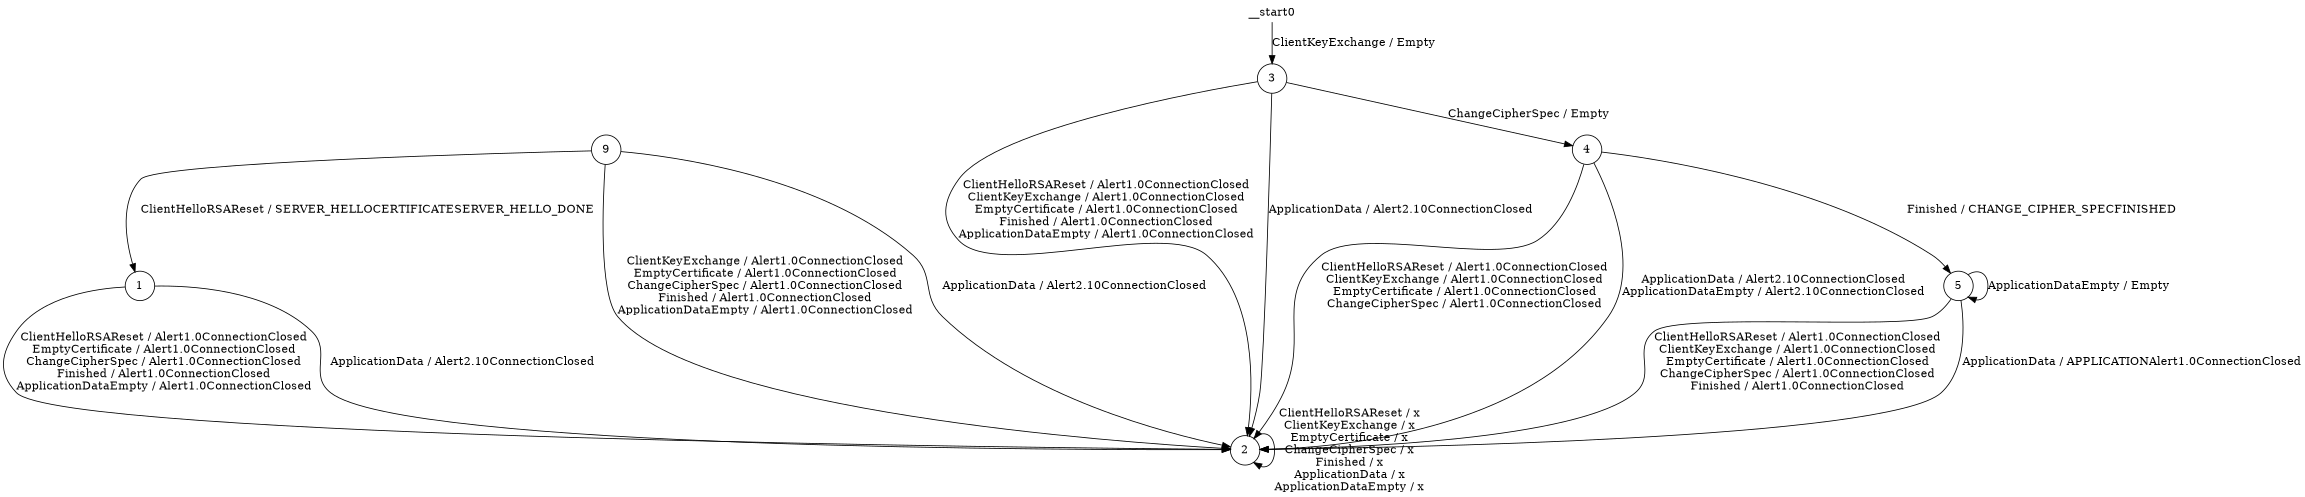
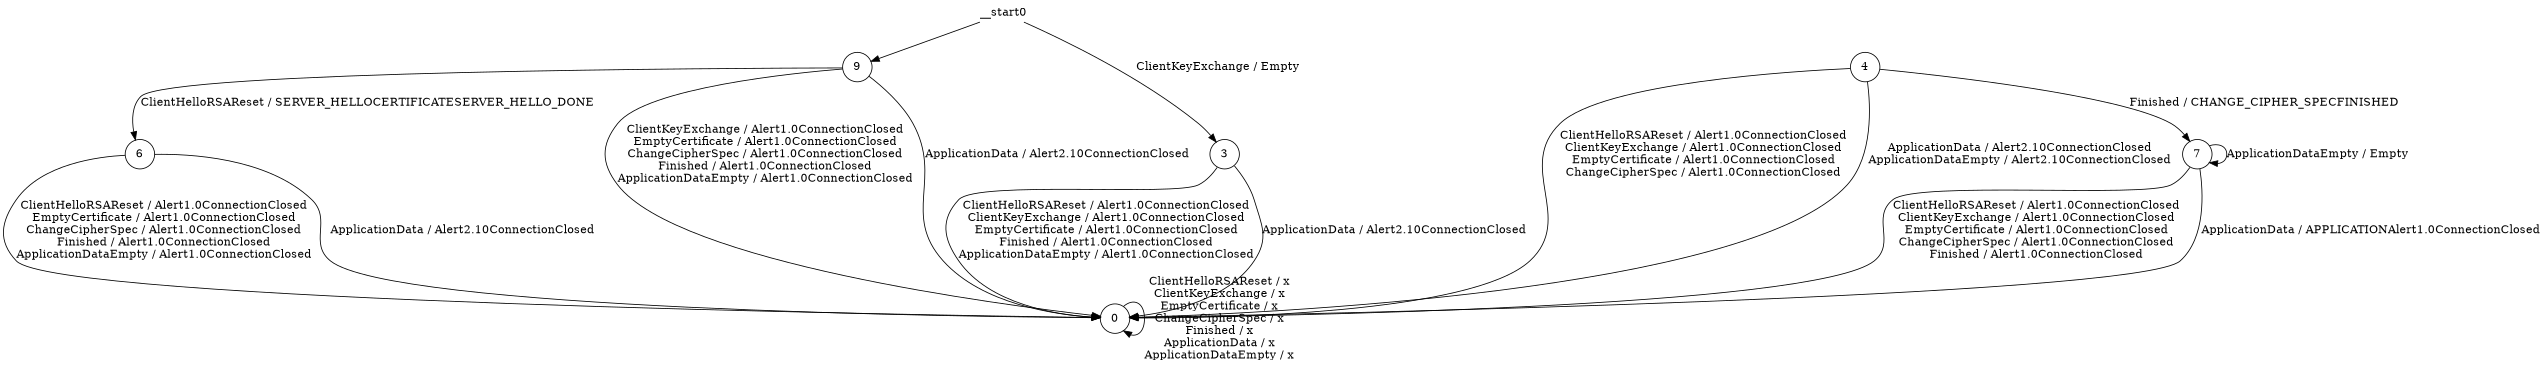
edge "__start0" -> "9": added
edge "3" -> "4": removed, label "ChangeCipherSpec / Empty"
node "1": label "1" -> "6"
node "5": label "5" -> "7"
node "2": label "2" -> "0"
